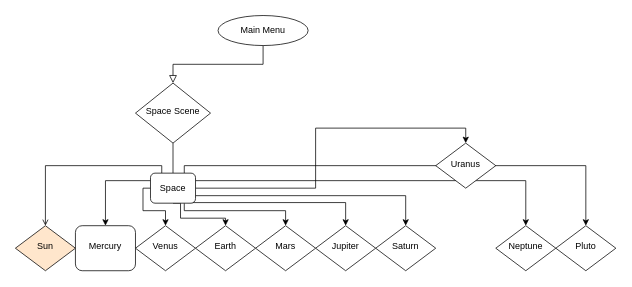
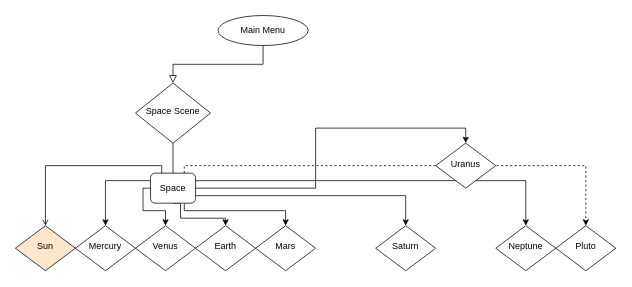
edge "Space" -> "Pluto": style solid -> dashed
edge "Space" -> "Jupiter": removed
node "Mercury": shape rounded rectangle -> diamond
node "Jupiter": removed
